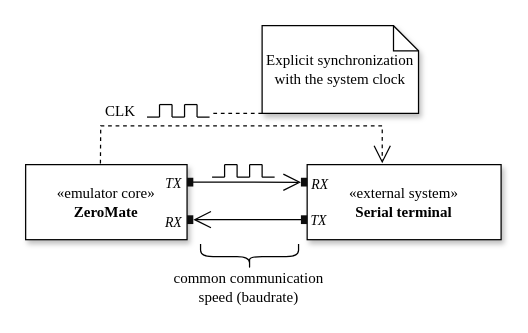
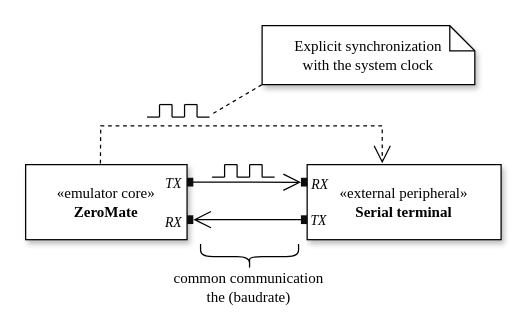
node "Explicit synchronization with the system clock": size 156x88 -> 213x59
node "CLK": removed
node "«external system» Serial terminal": label "«external system» Serial terminal" -> "«external peripheral» Serial terminal"
node "common communication speed (baudrate)": label "common communication speed (baudrate)" -> "common communication the (baudrate)"
